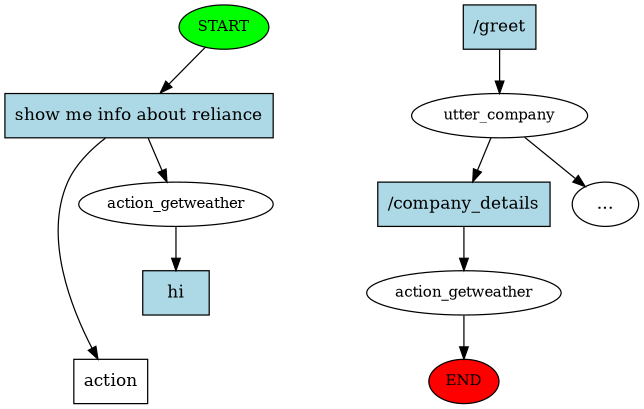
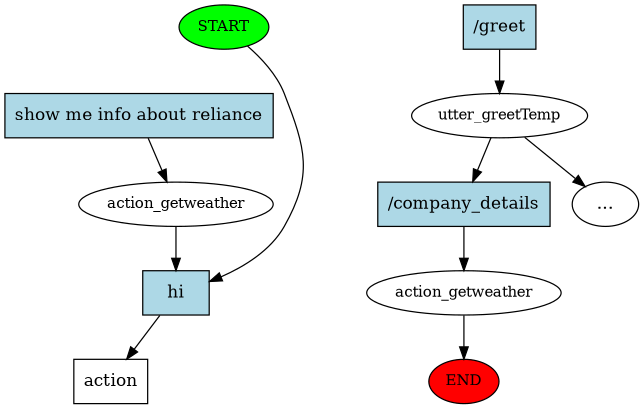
edge "START" -> "show me info about reliance": now "START" -> "hi"
node "utter_company": label "utter_company" -> "utter_greetTemp"
edge "show me info about reliance" -> "action": now "hi" -> "action"
